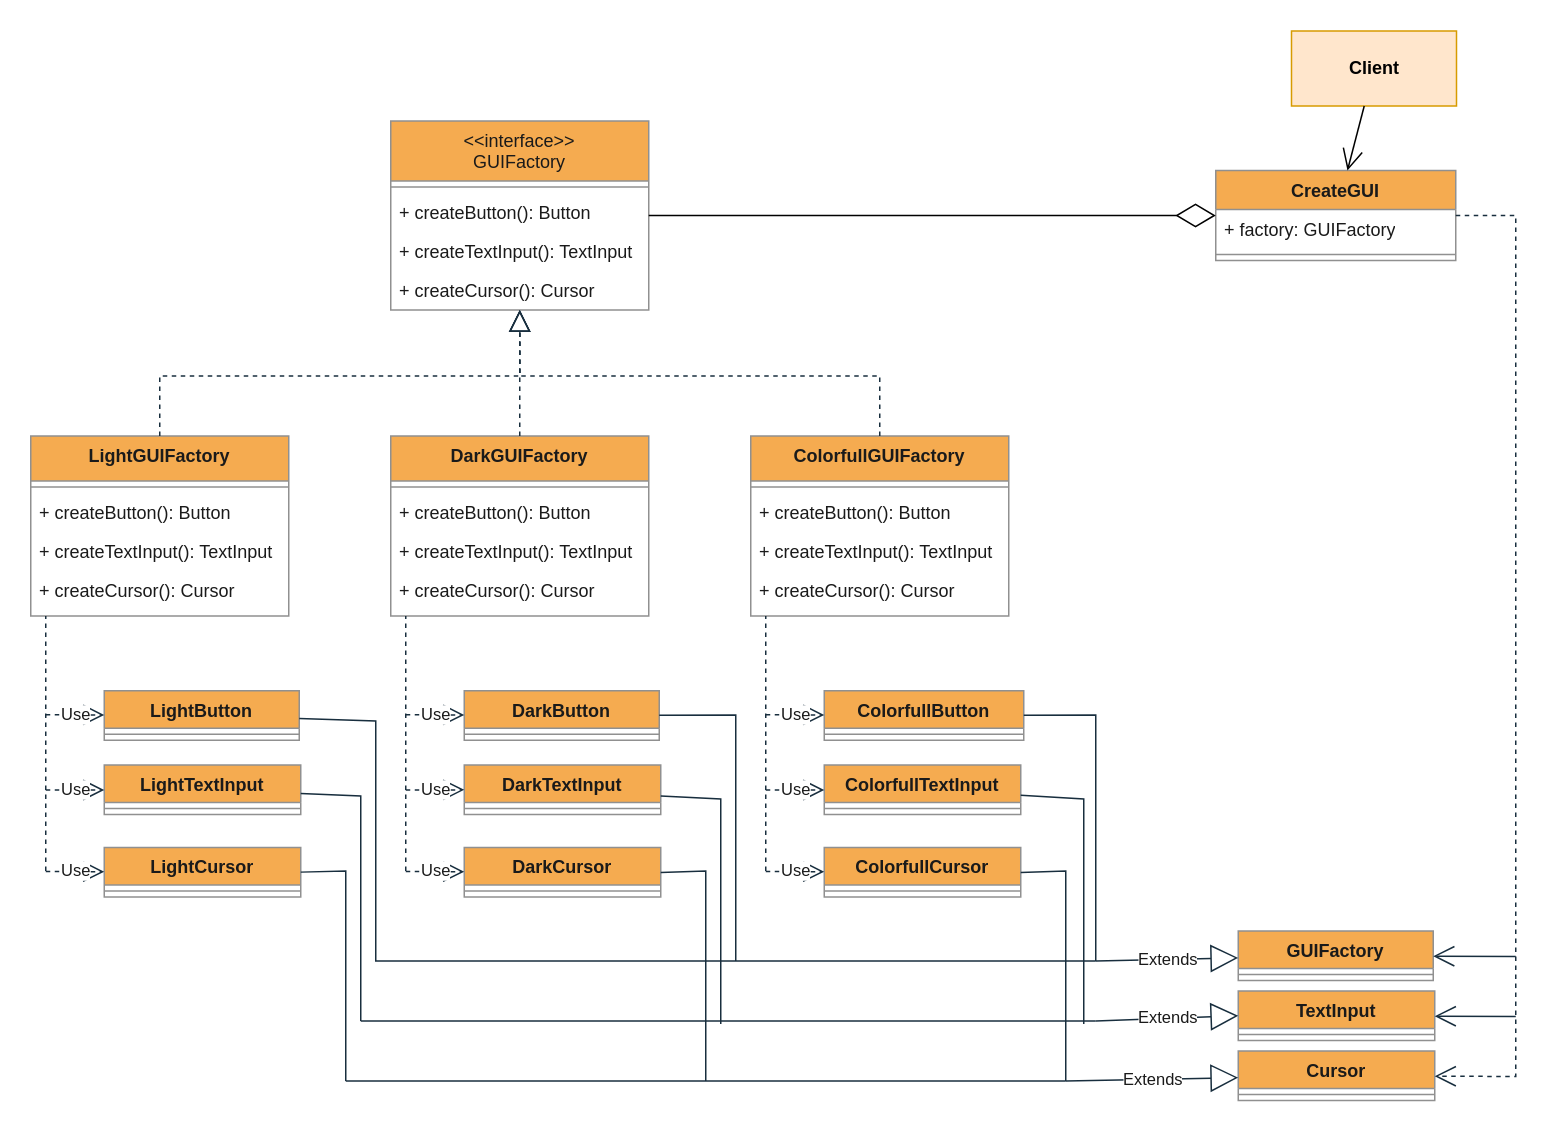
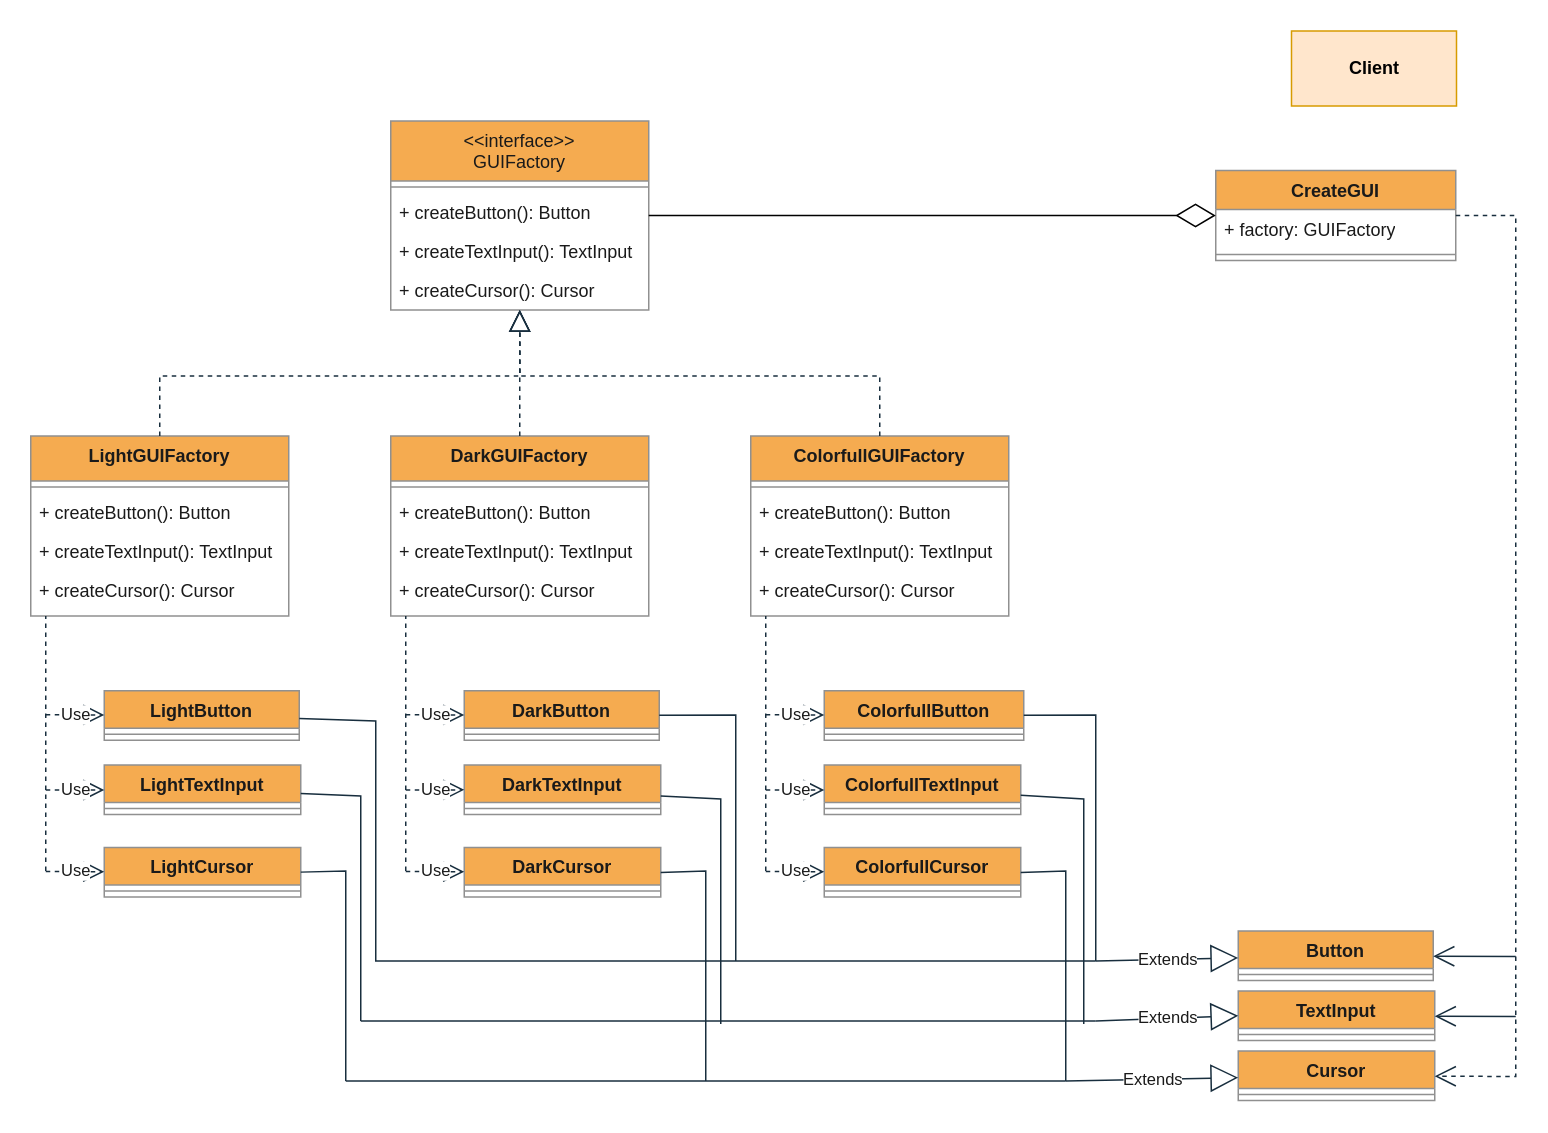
edge "Client" -> "CreateGUI": removed
node "GUIFactory": label "GUIFactory" -> "Button"
